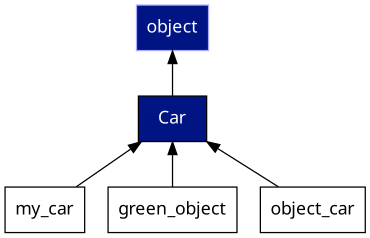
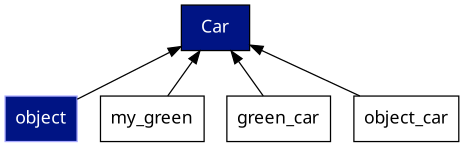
edge "Car" -> "object": reversed
node "my_car": label "my_car" -> "my_green"
node "green_object": label "green_object" -> "green_car"
